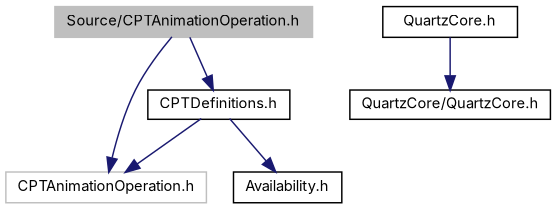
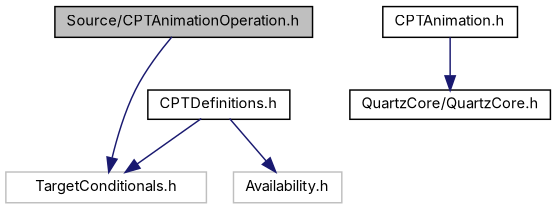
node "Source/CPTAnimationOperation.h": color grey75 -> black
node "QuartzCore.h": label "QuartzCore.h" -> "CPTAnimation.h"
edge "Source/CPTAnimationOperation.h" -> "CPTDefinitions.h": removed
node "CPTAnimationOperation.h": label "CPTAnimationOperation.h" -> "TargetConditionals.h"
node "Availability.h": color black -> grey75
